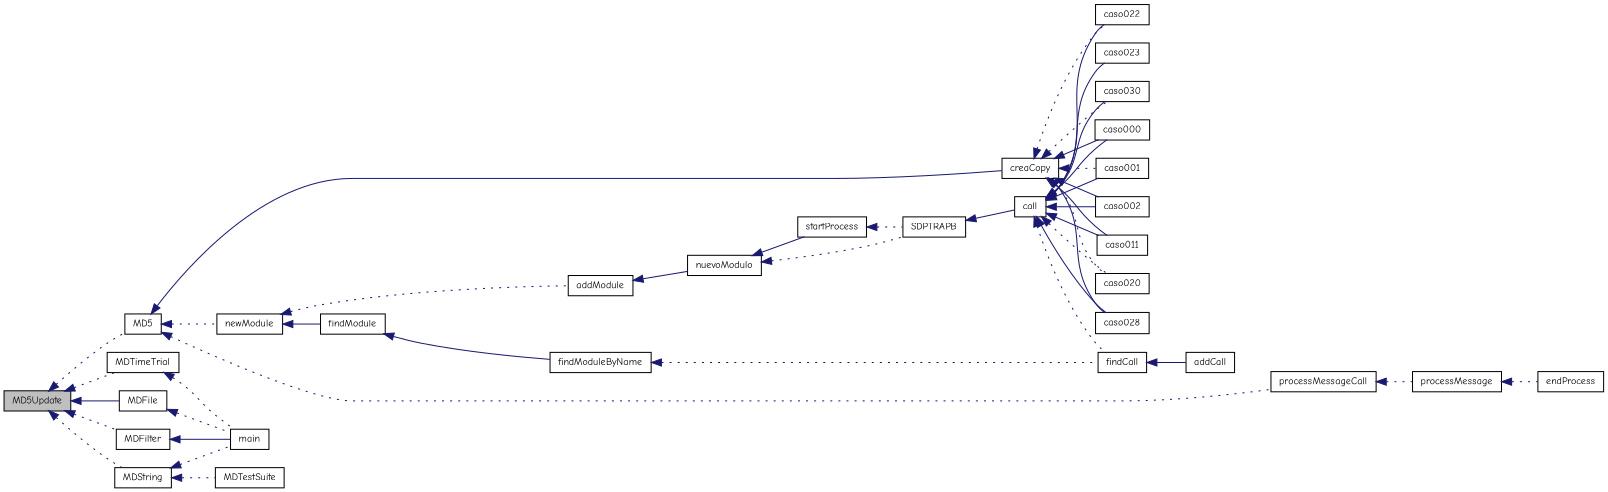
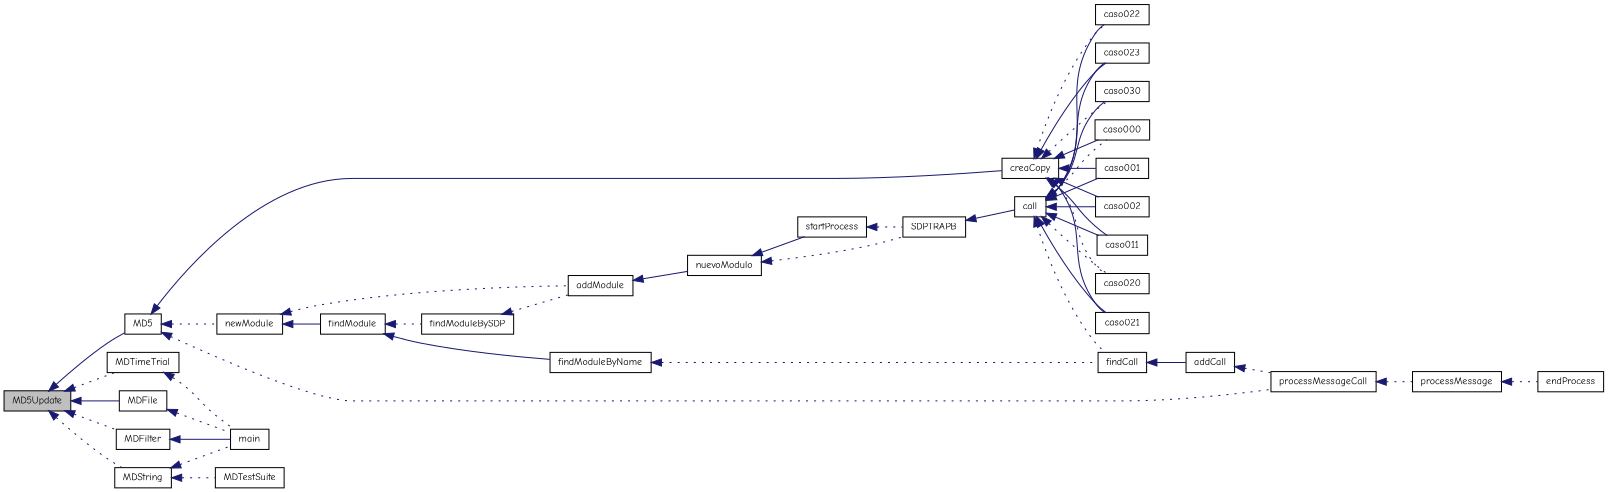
edge "caso023" -> "creaCopy": added
edge "caso000" -> "call": style solid -> dotted
edge "caso001" -> "creaCopy": style dotted -> solid
node "caso028": label "caso028" -> "caso021"
node "findModuleBySDP": added
edge "MD5" -> "MD5Update": style dotted -> solid
edge "processMessageCall" -> "addCall": added
